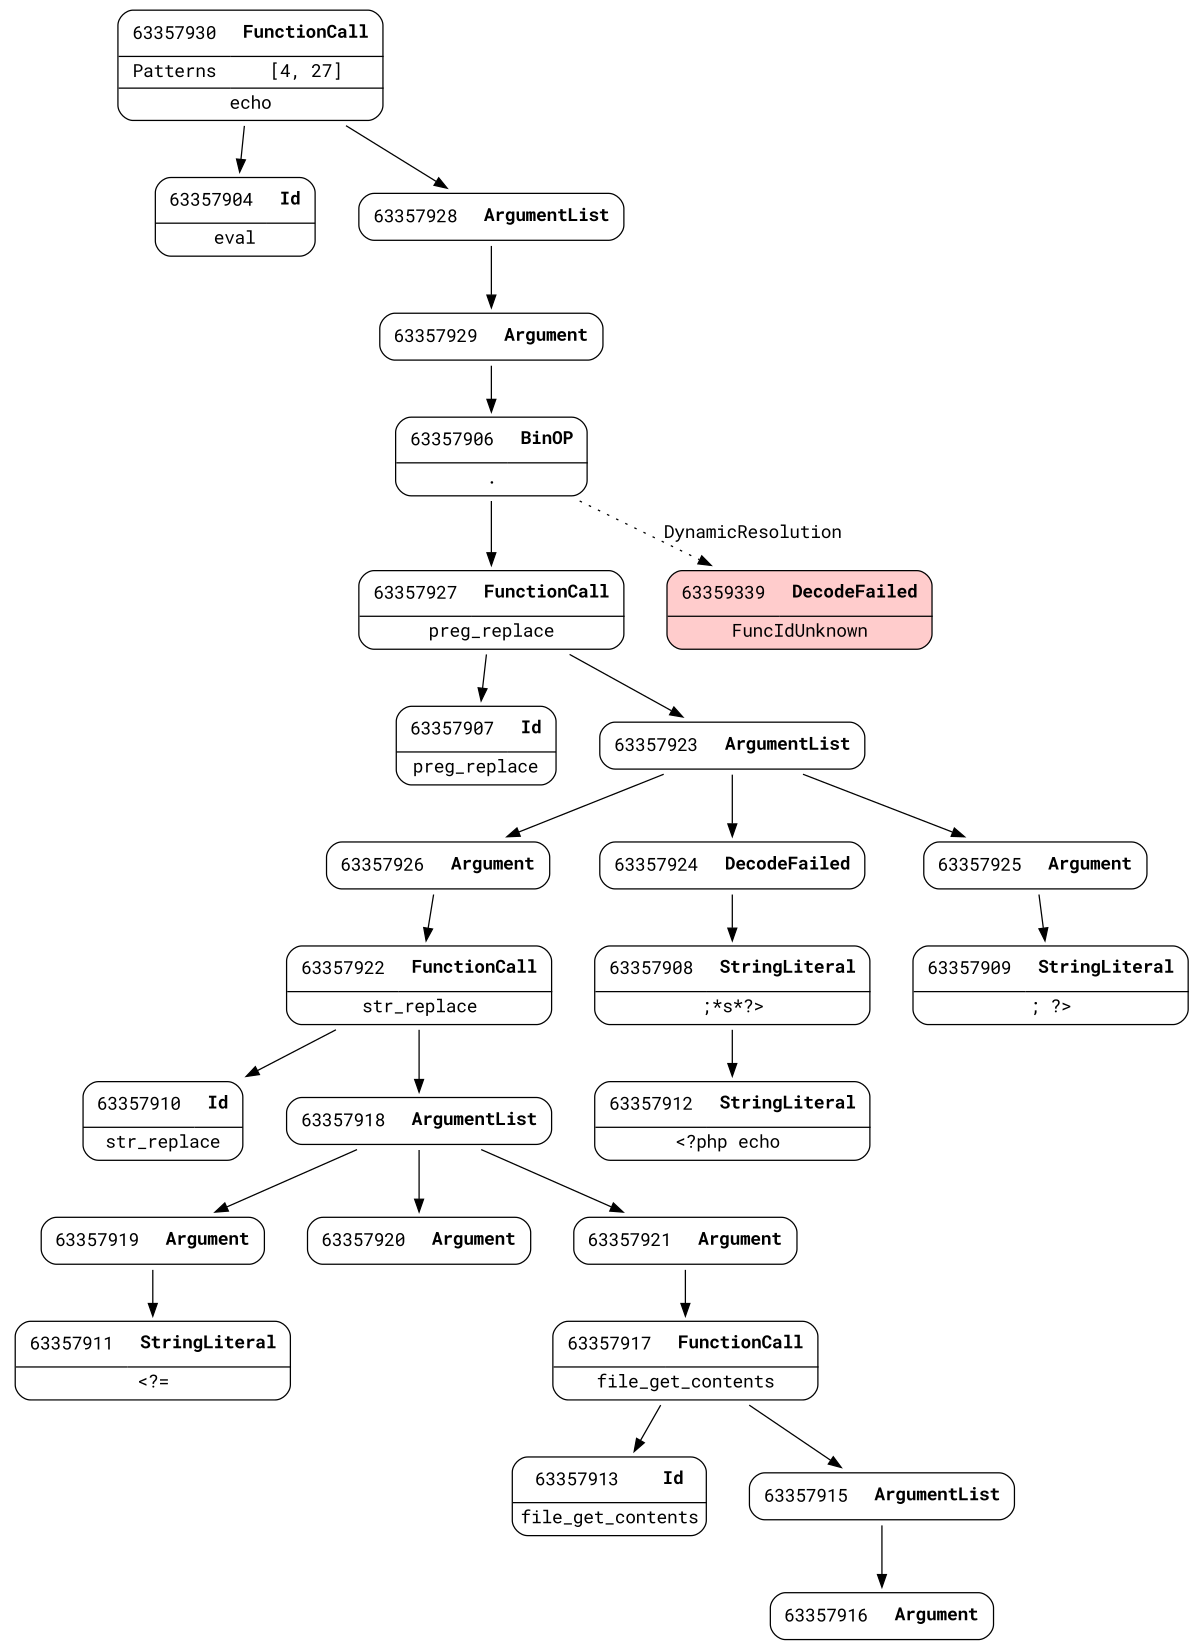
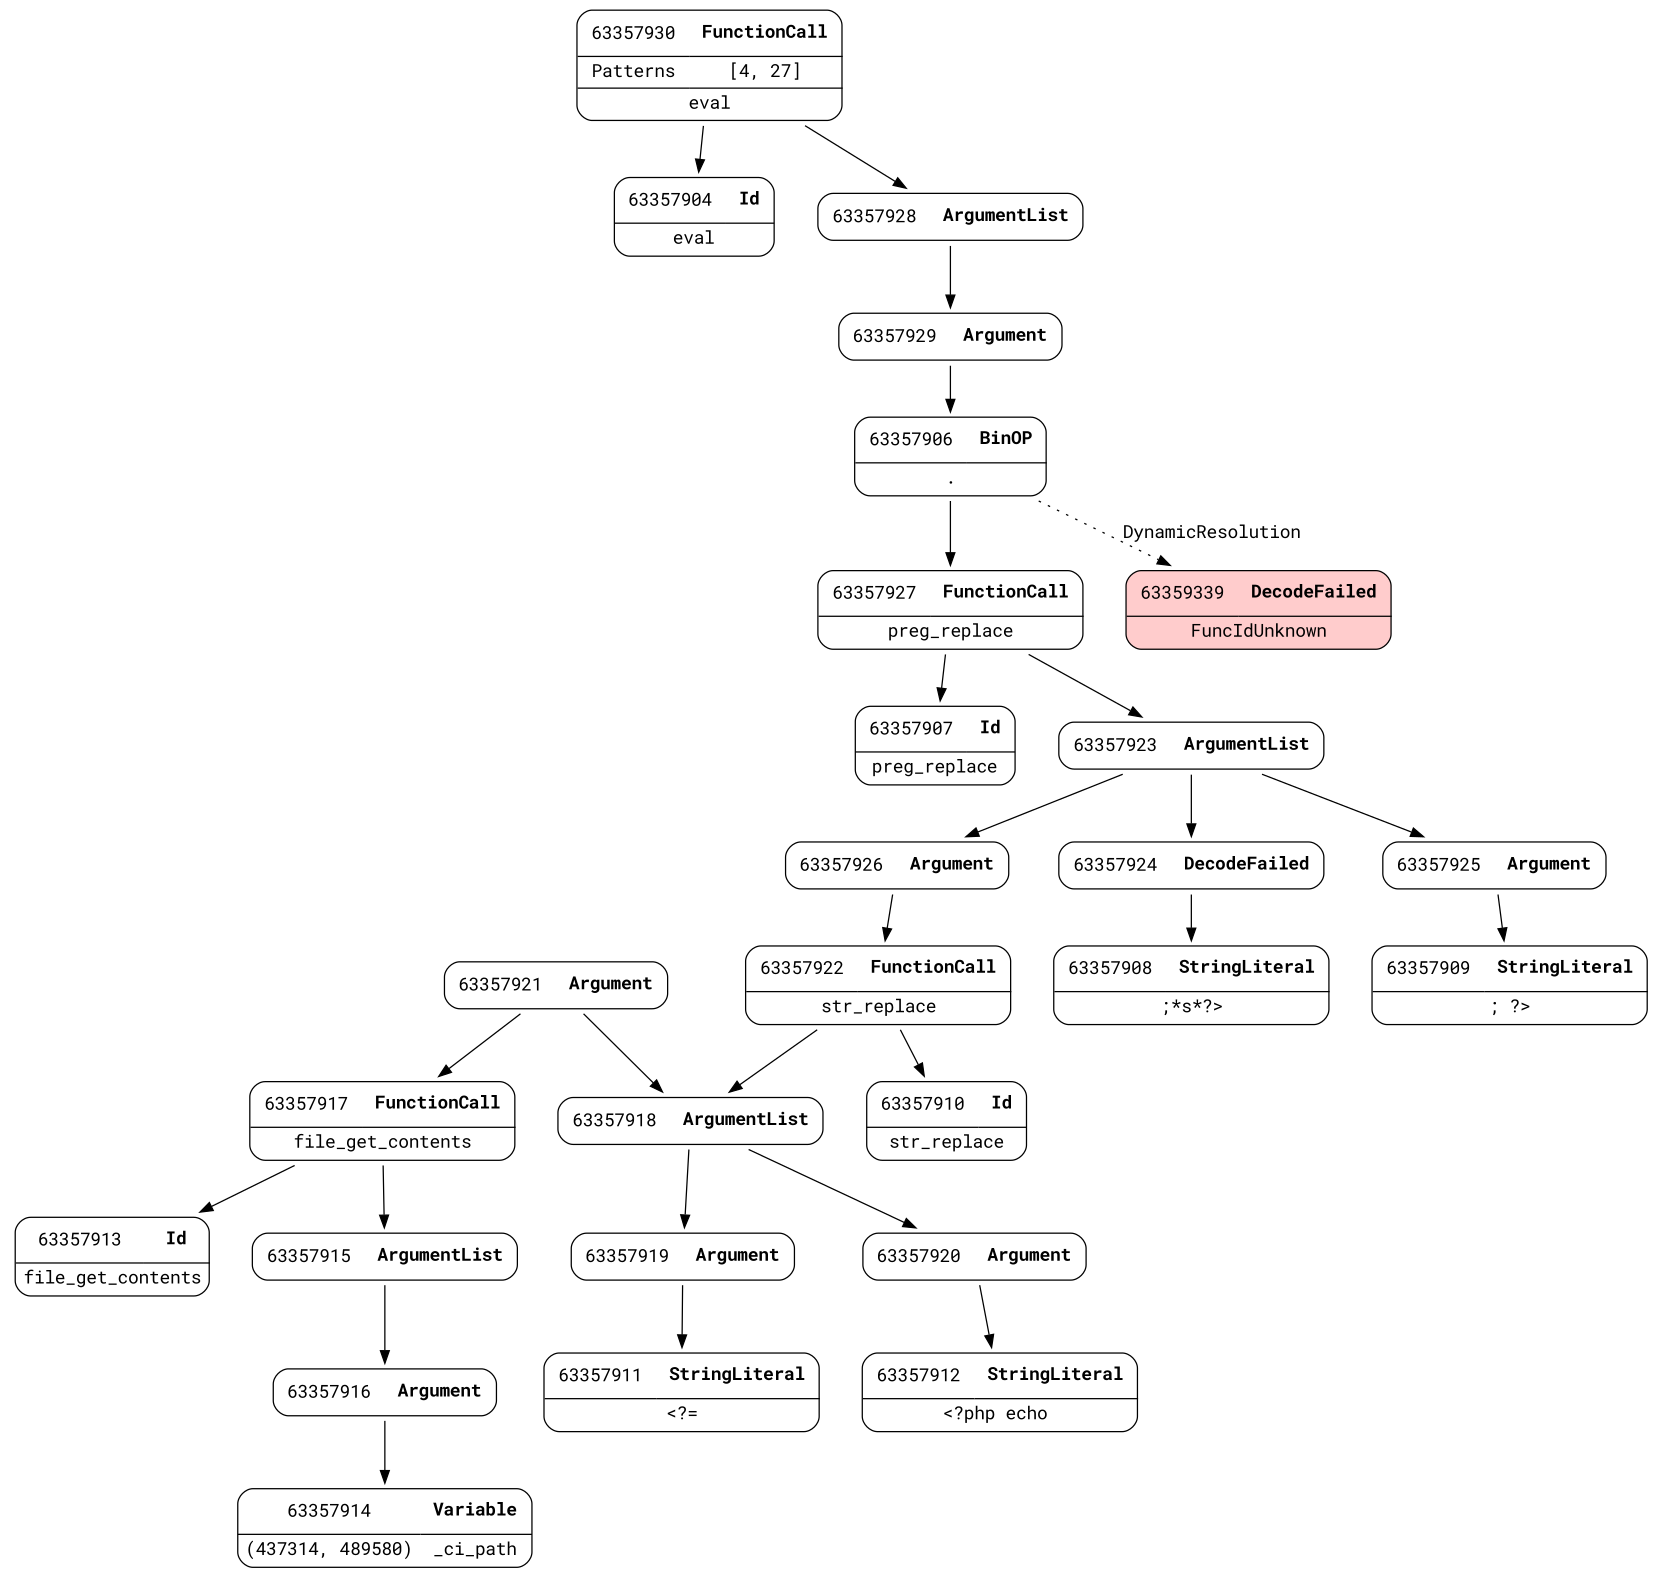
node "63357930": text "echo" -> "eval"
edge "63357908" -> "63357912": now "63357920" -> "63357912"
edge "63357918" -> "63357921": reversed
node "63357914": added
